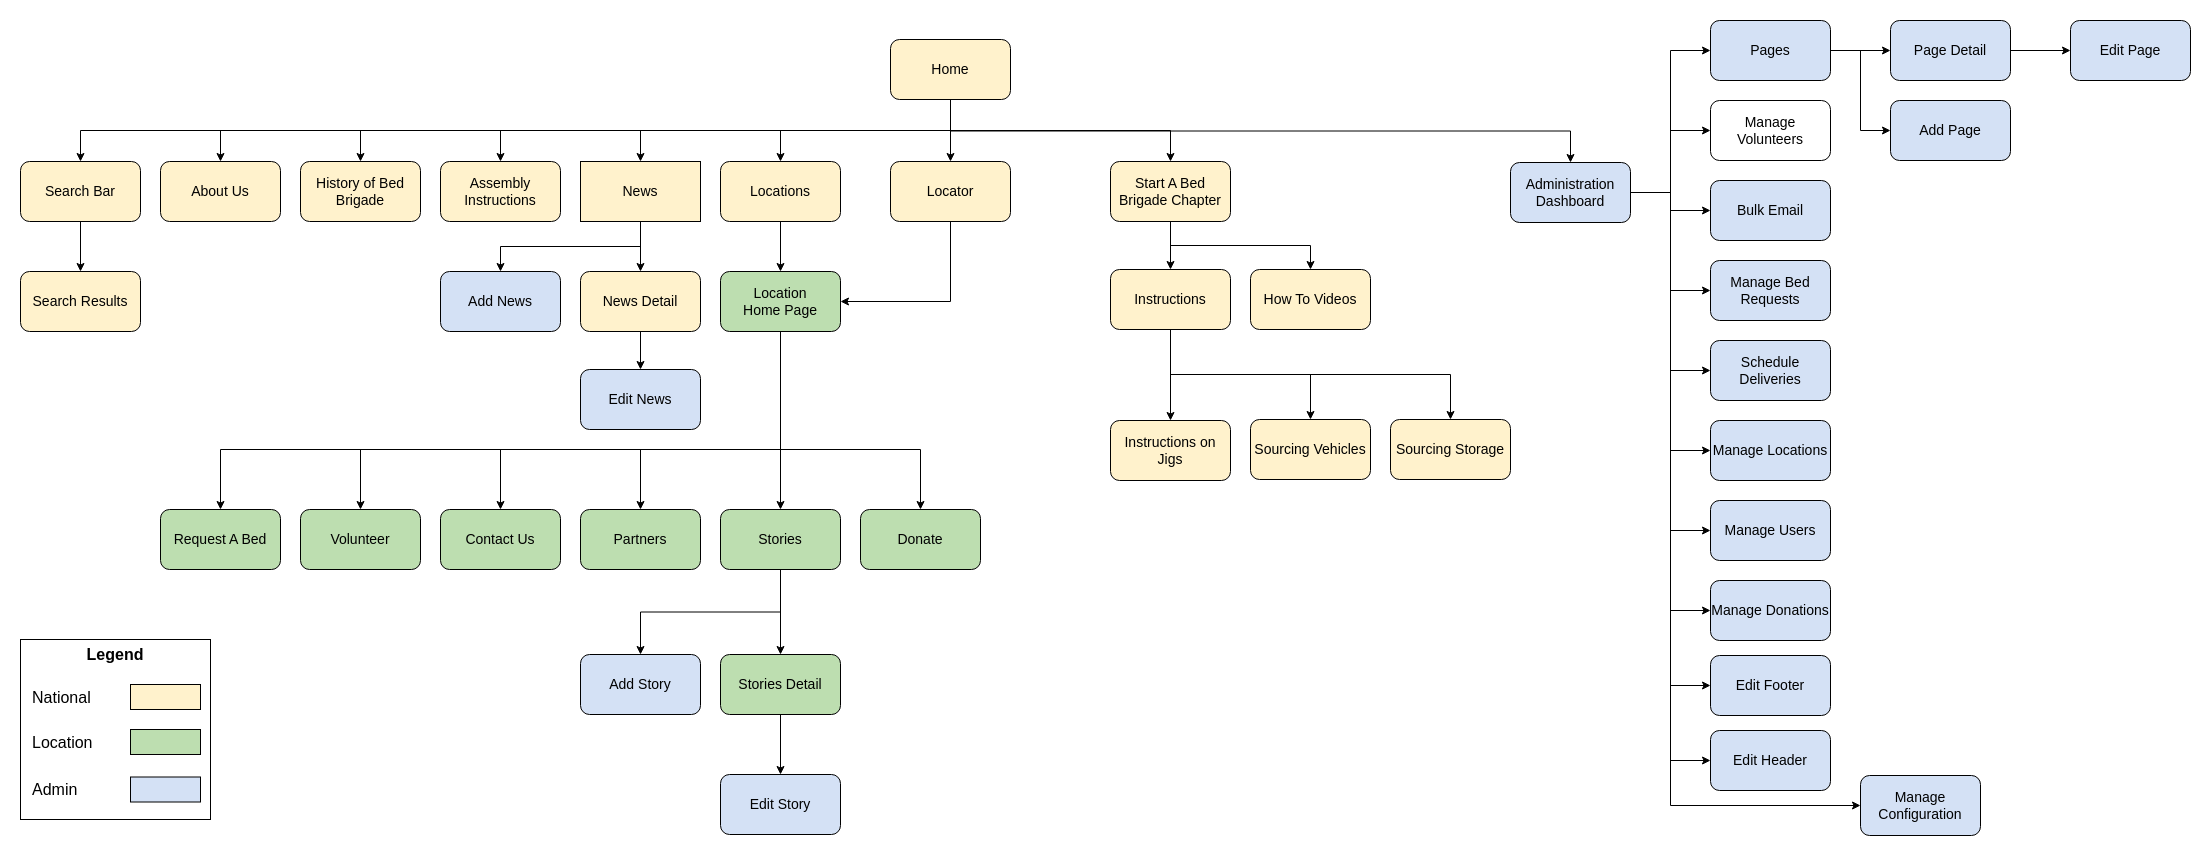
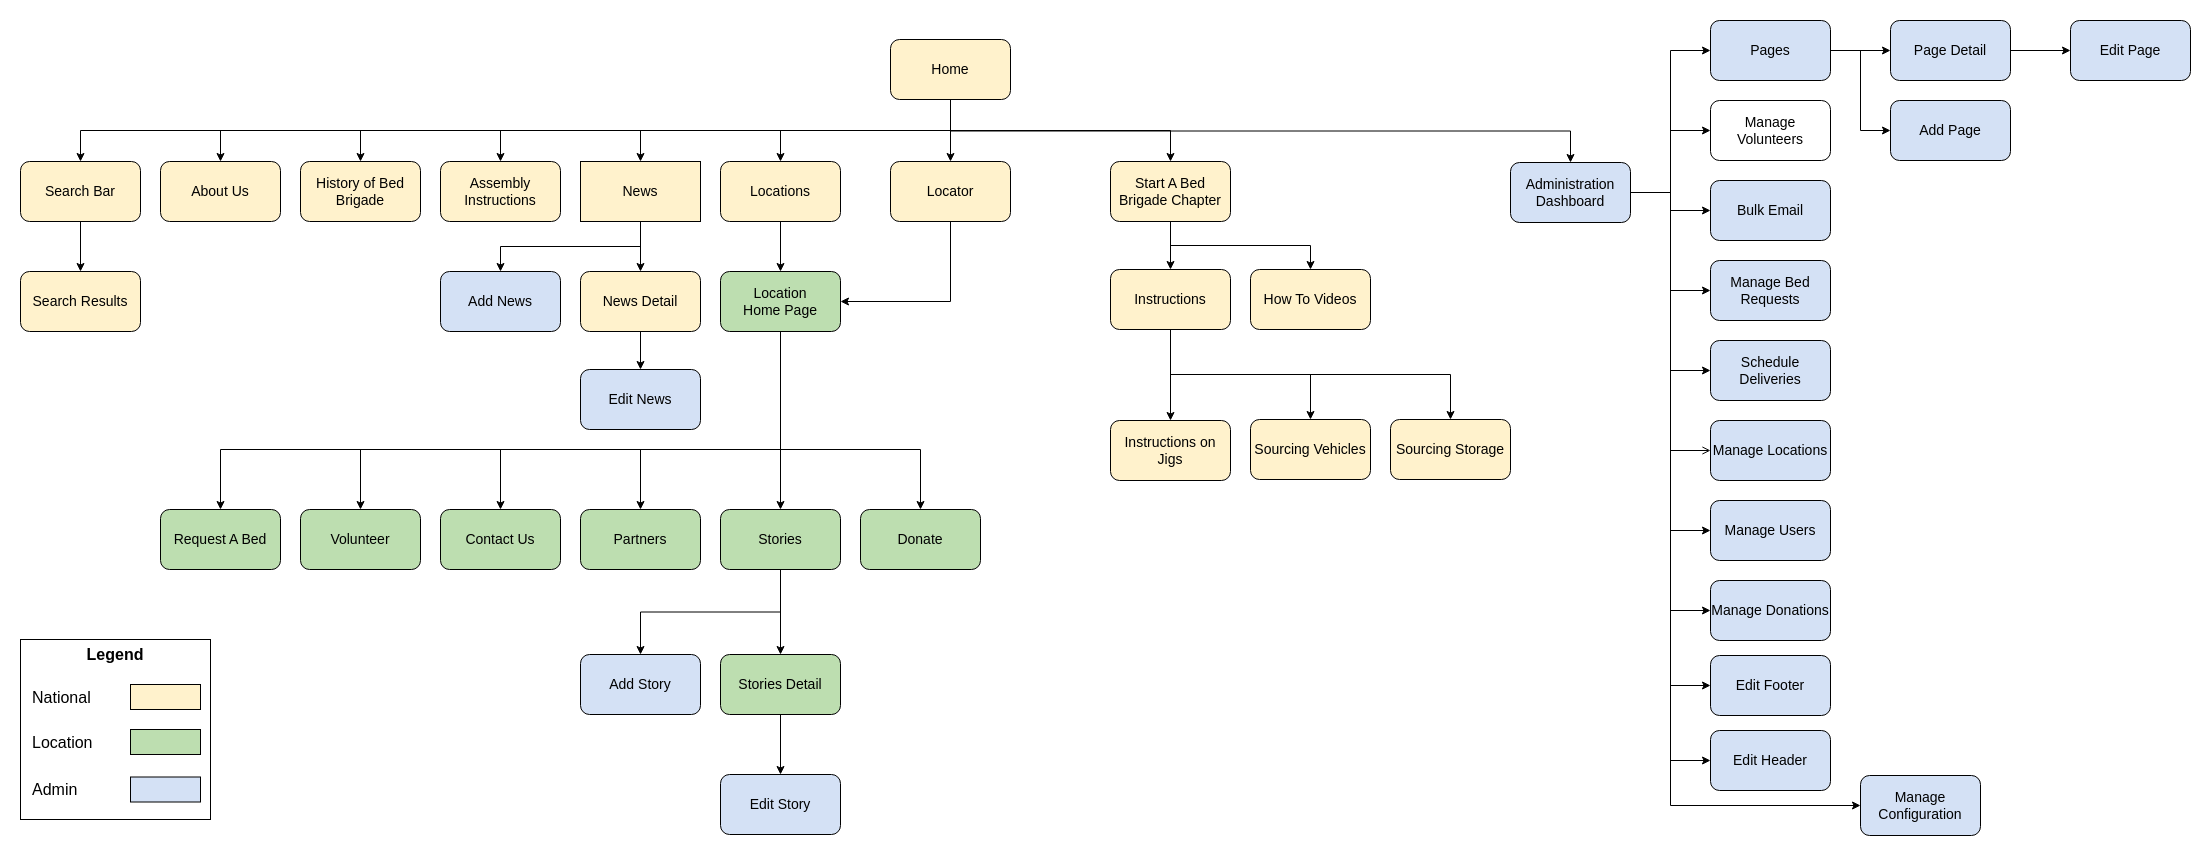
edge "Administration Dashboard" -> "Manage Locations": arrowhead classic -> open
